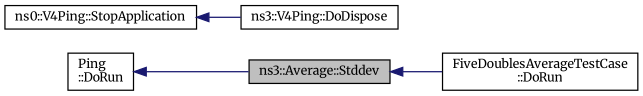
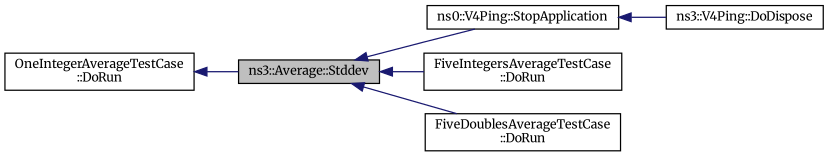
edge "ns0::V4Ping::StopApplication" -> "ns3::Average::Stddev": added
node "Ping ::DoRun": label "Ping ::DoRun" -> "OneIntegerAverageTestCase ::DoRun"
node "FiveIntegersAverageTestCase ::DoRun": added
